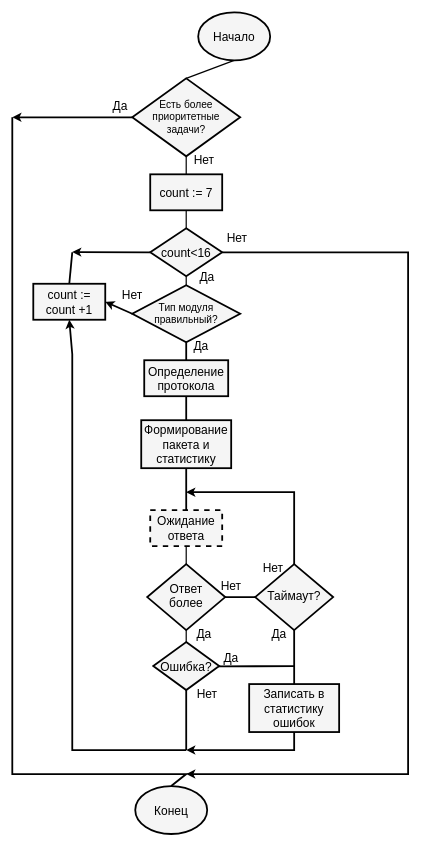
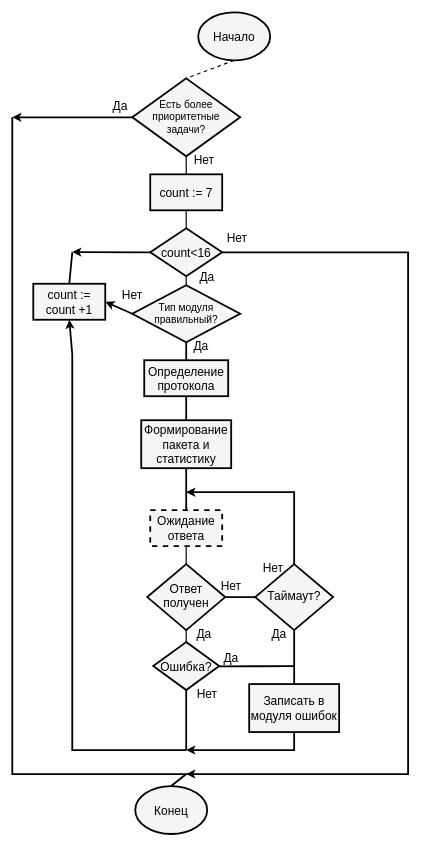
edge "Начало" -- "Есть более приоритетные задачи?": style solid -> dashed
node "Ответ более": label "Ответ более" -> "Ответ получен"
node "Записать в статистику ошибок": label "Записать в статистику ошибок" -> "Записать в модуля ошибок"
